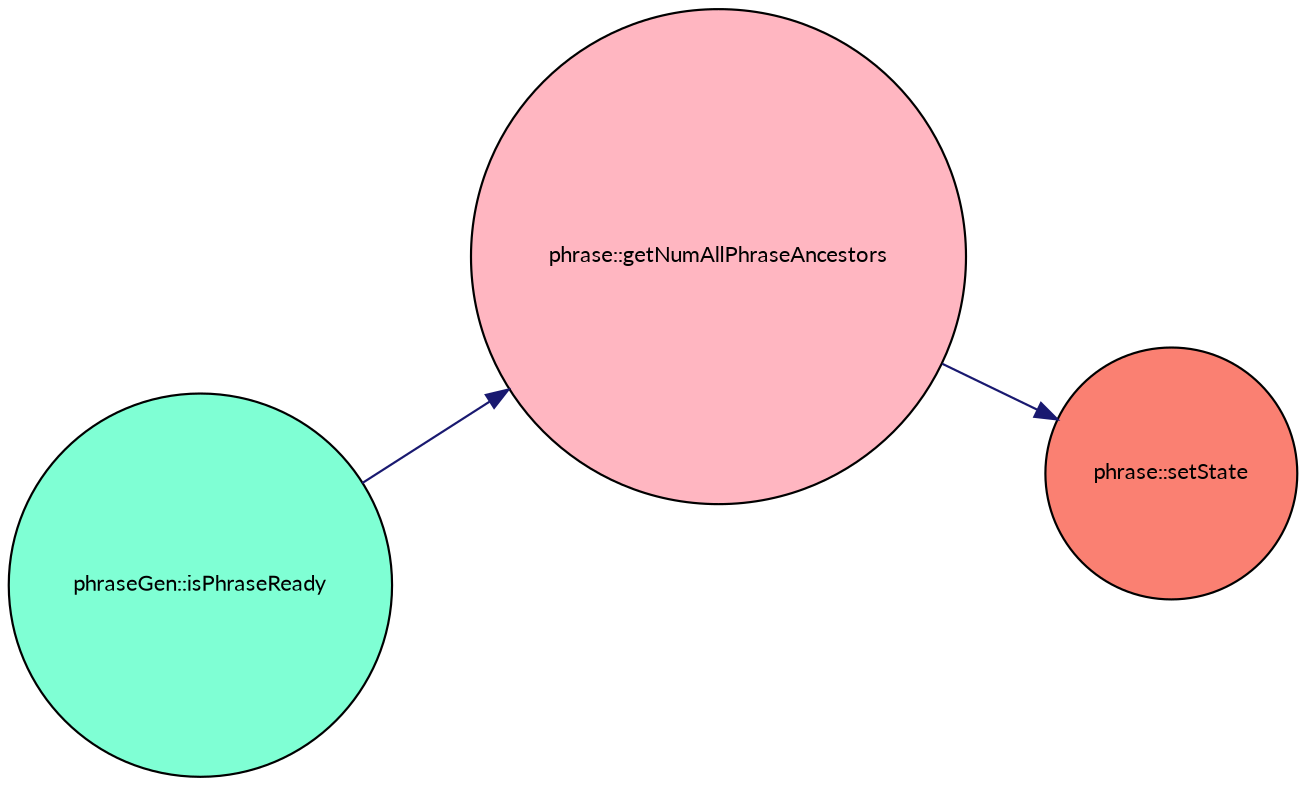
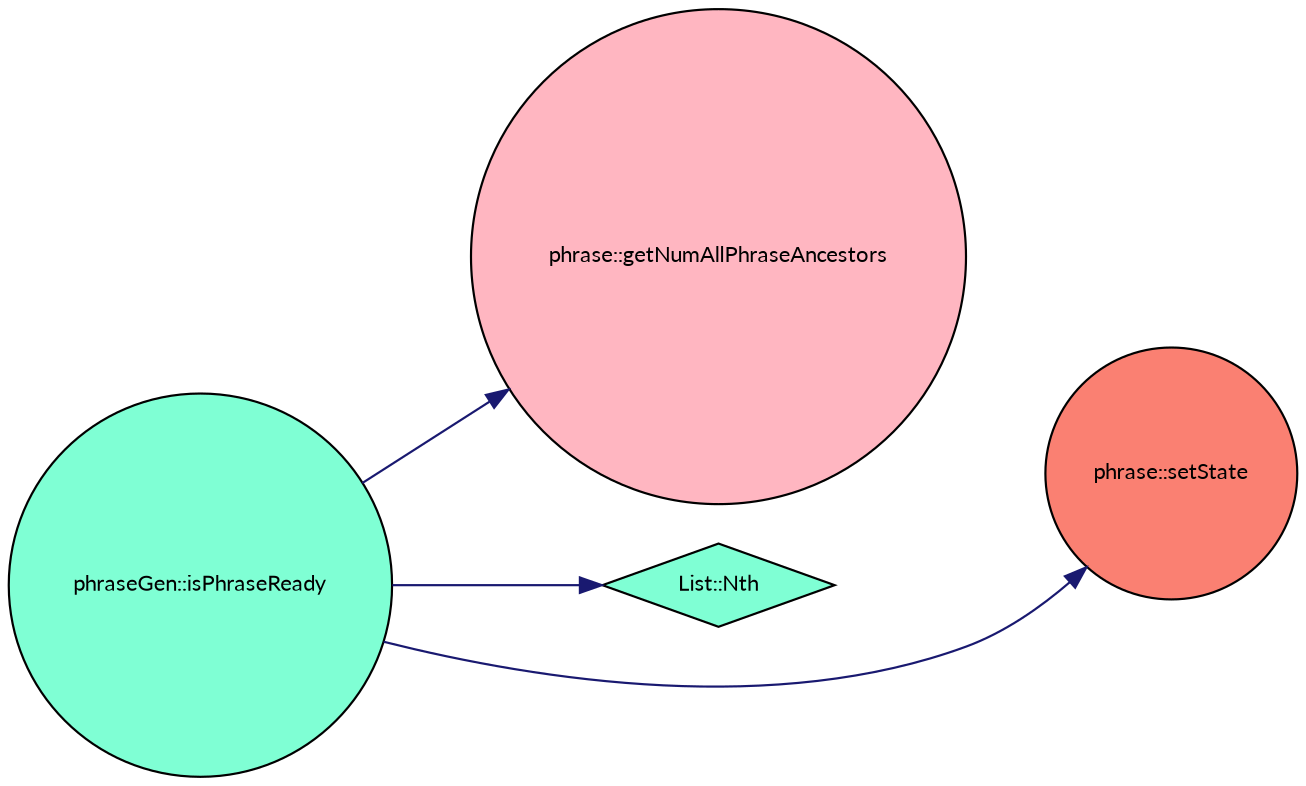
edge "phrase::getNumAllPhraseAncestors" -> "phrase::setState": now "phraseGen::isPhraseReady" -> "phrase::setState"
node "List::Nth": added
